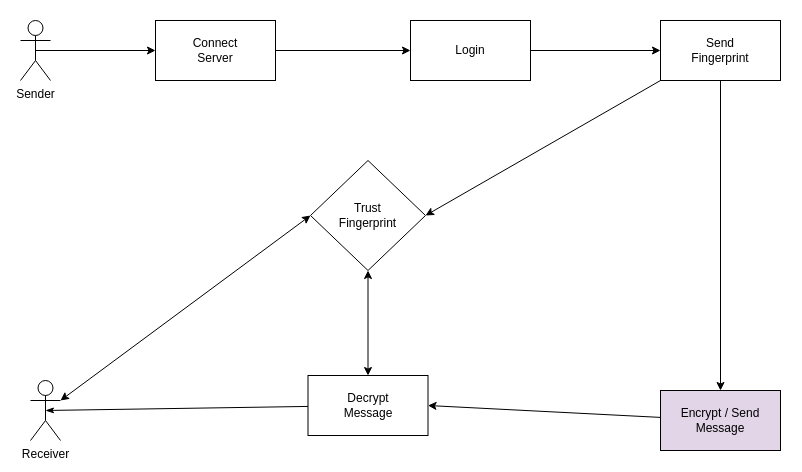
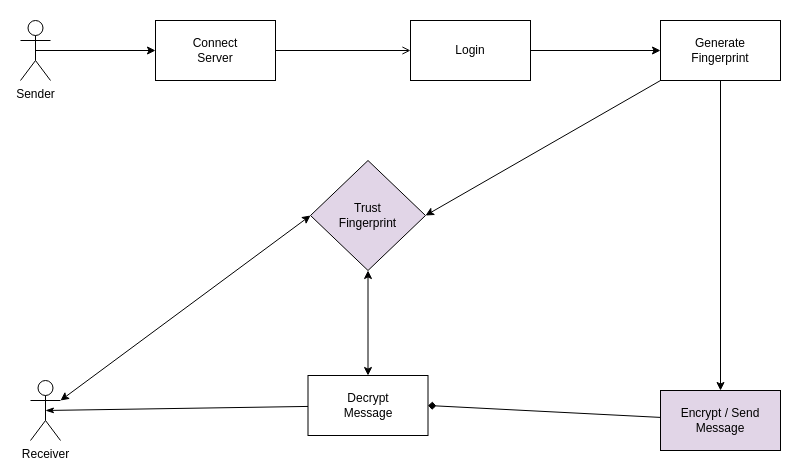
edge "Connect Server" -> "Login": arrowhead classic -> open
node "Send Fingerprint": label "Send Fingerprint" -> "Generate Fingerprint"
node "Trust Fingerprint": fillcolor #ffffff -> #e1d5e7
edge "Encrypt / Send Message" -> "Decrypt Message": arrowhead classic -> diamond
